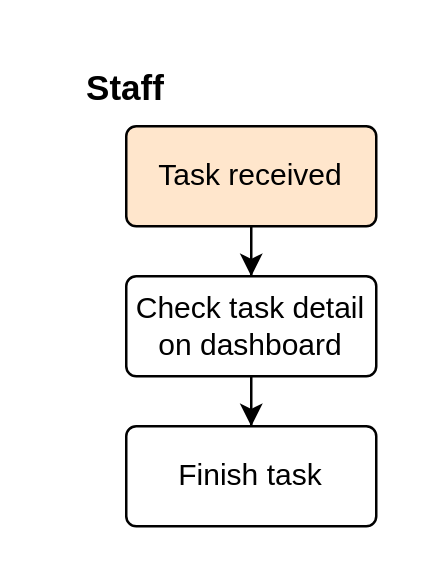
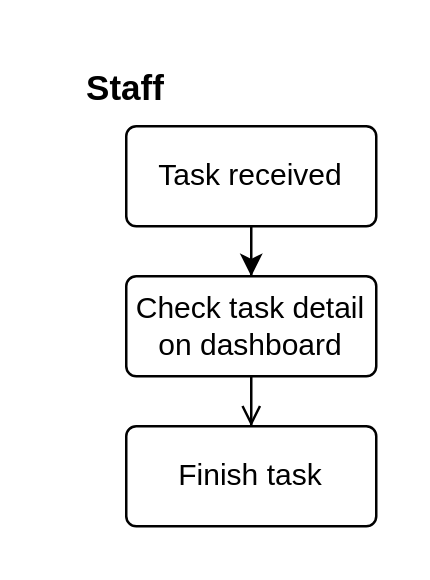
node "Task received": fillcolor #ffe6cc -> #ffffff
edge "Check task detail on dashboard" -> "Finish task": arrowhead classic -> open
